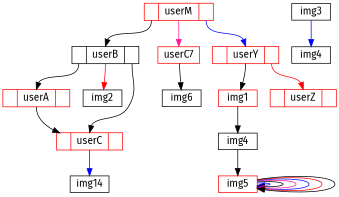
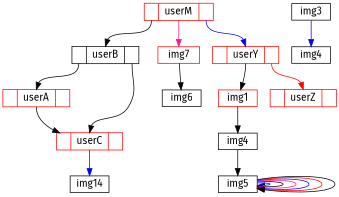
node "userC7": label "userC7" -> "img7"
node "img2": removed
node "img5": color red -> black
